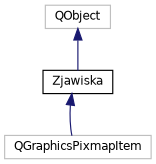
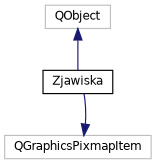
edge "QGraphicsPixmapItem" -> "Zjawiska": reversed
